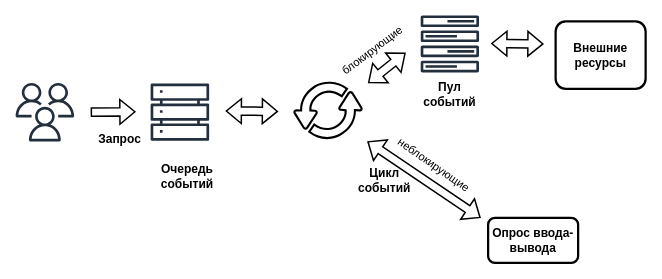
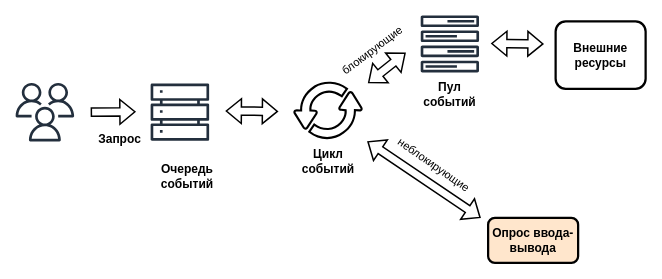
node "Цикл событий": moved (384, 180) -> (328, 162)
node "Опрос ввода-вывода": fillcolor #ffffff -> #ffe6cc
